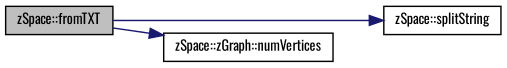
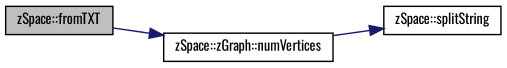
edge "zSpace::fromTXT" -> "zSpace::splitString": now "zSpace::zGraph::numVertices" -> "zSpace::splitString"
